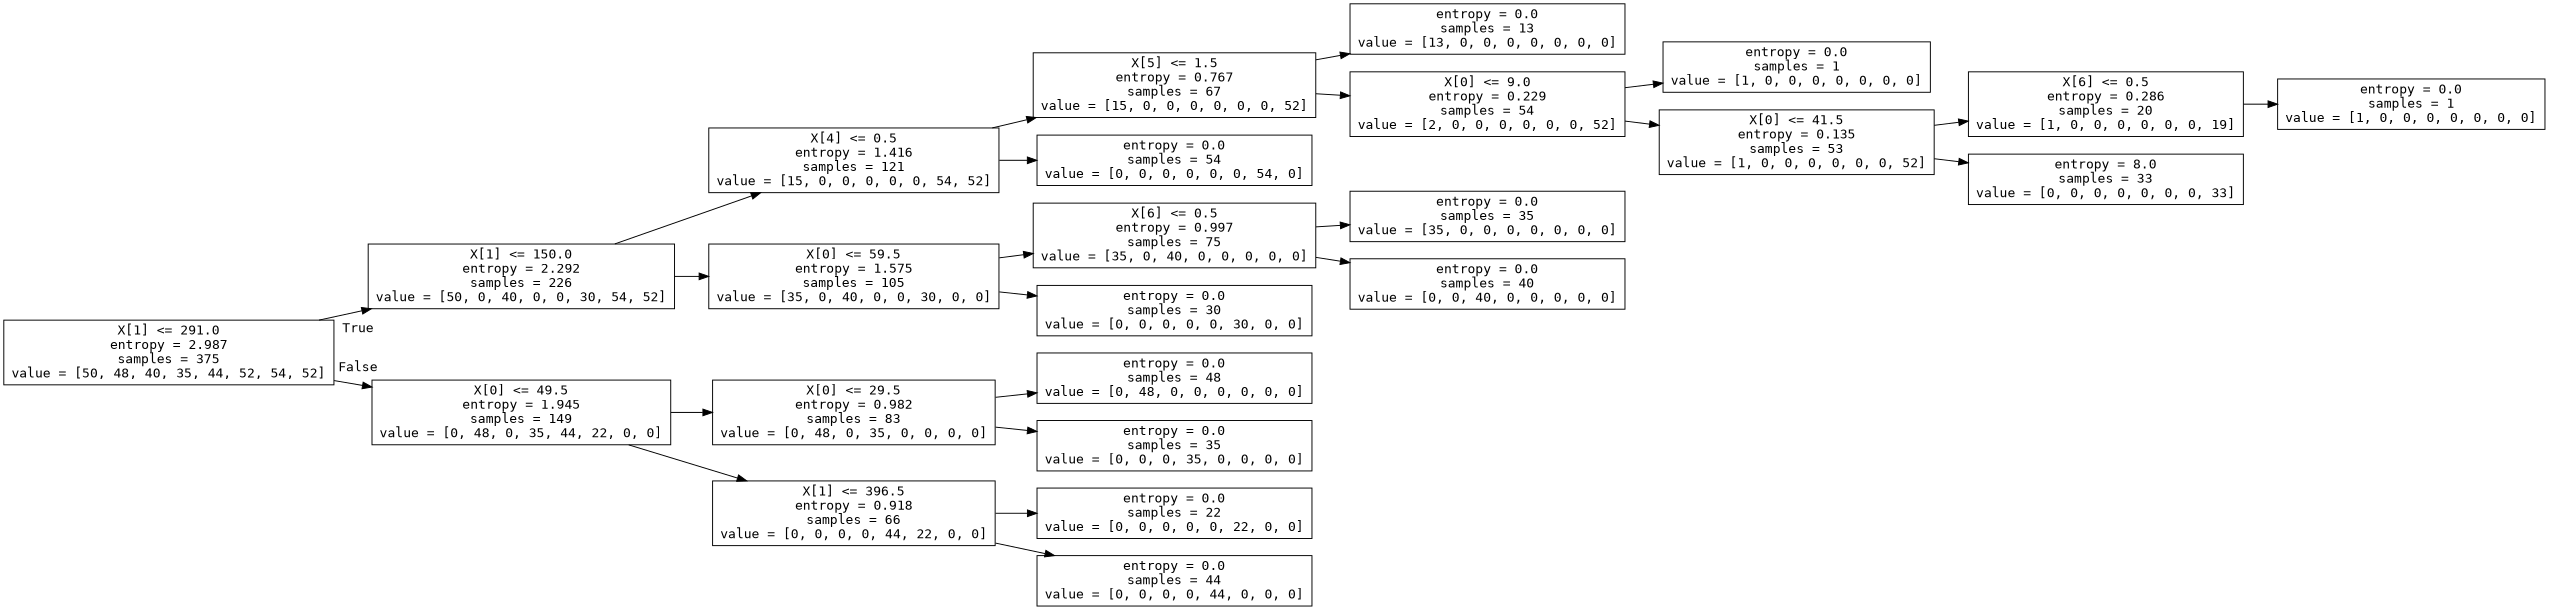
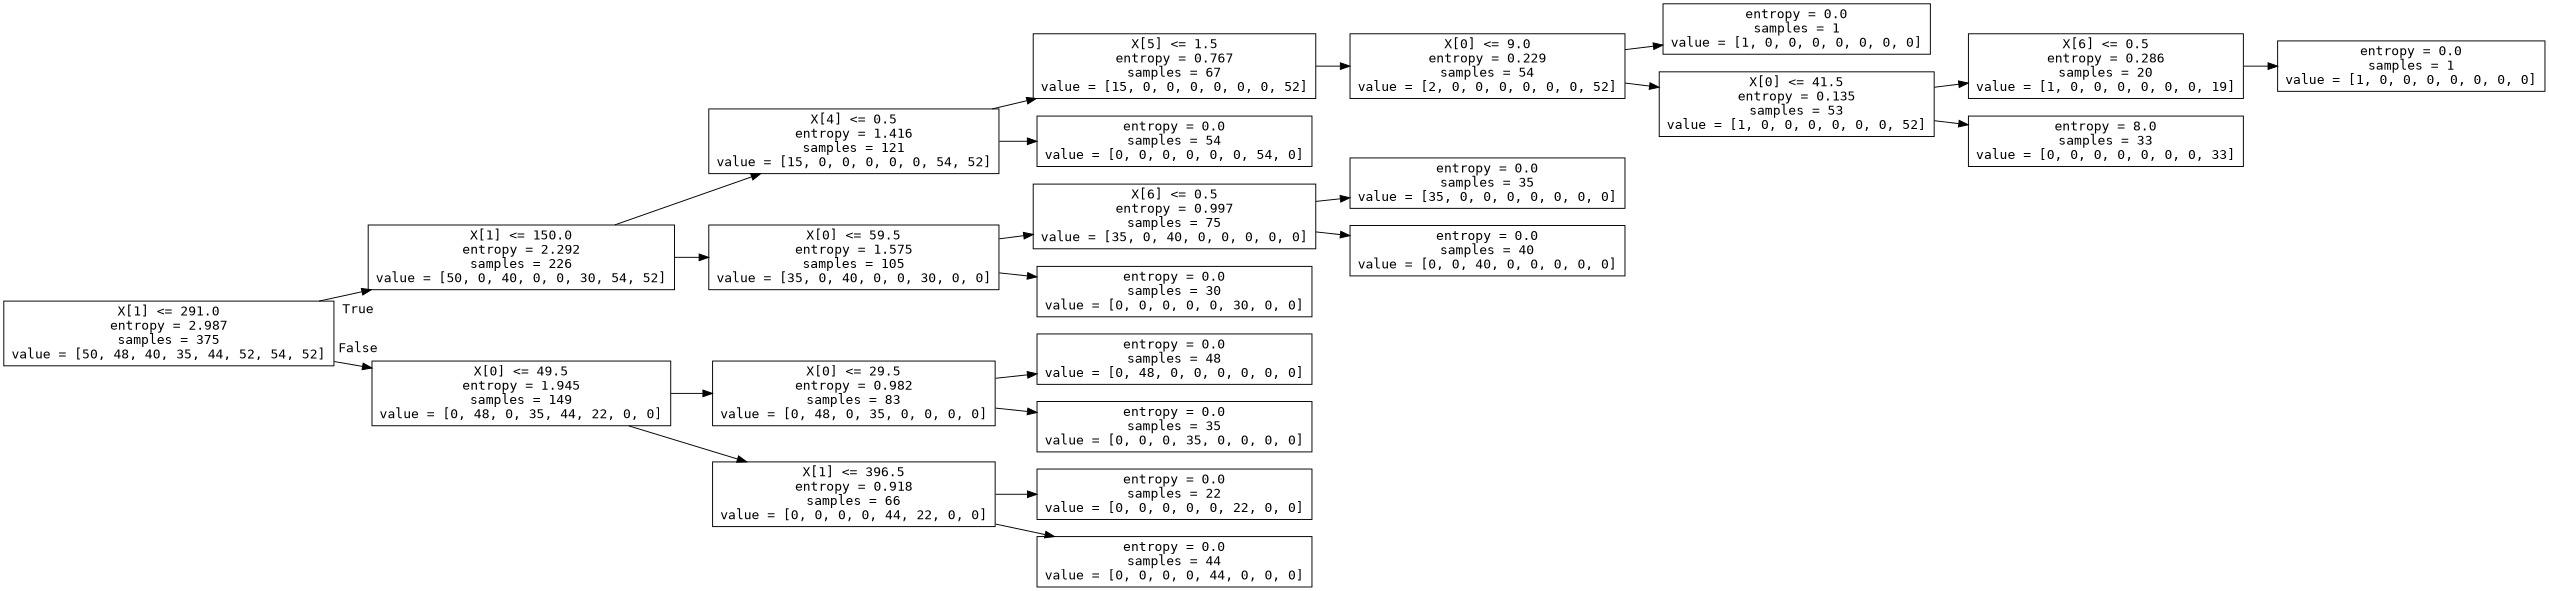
node "entropy = 0.0 samples = 13 value = [13, 0, 0, 0, 0, 0, 0, 0]": removed
